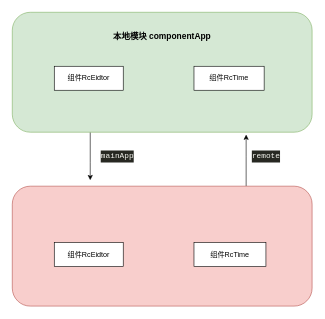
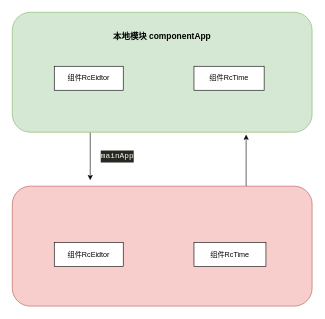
node "remote": removed
